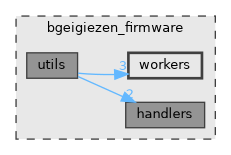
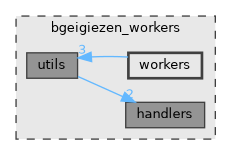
cluster "bgeigiezen_firmware": label "bgeigiezen_firmware" -> "bgeigiezen_workers"
edge "utils" -> "workers": reversed
